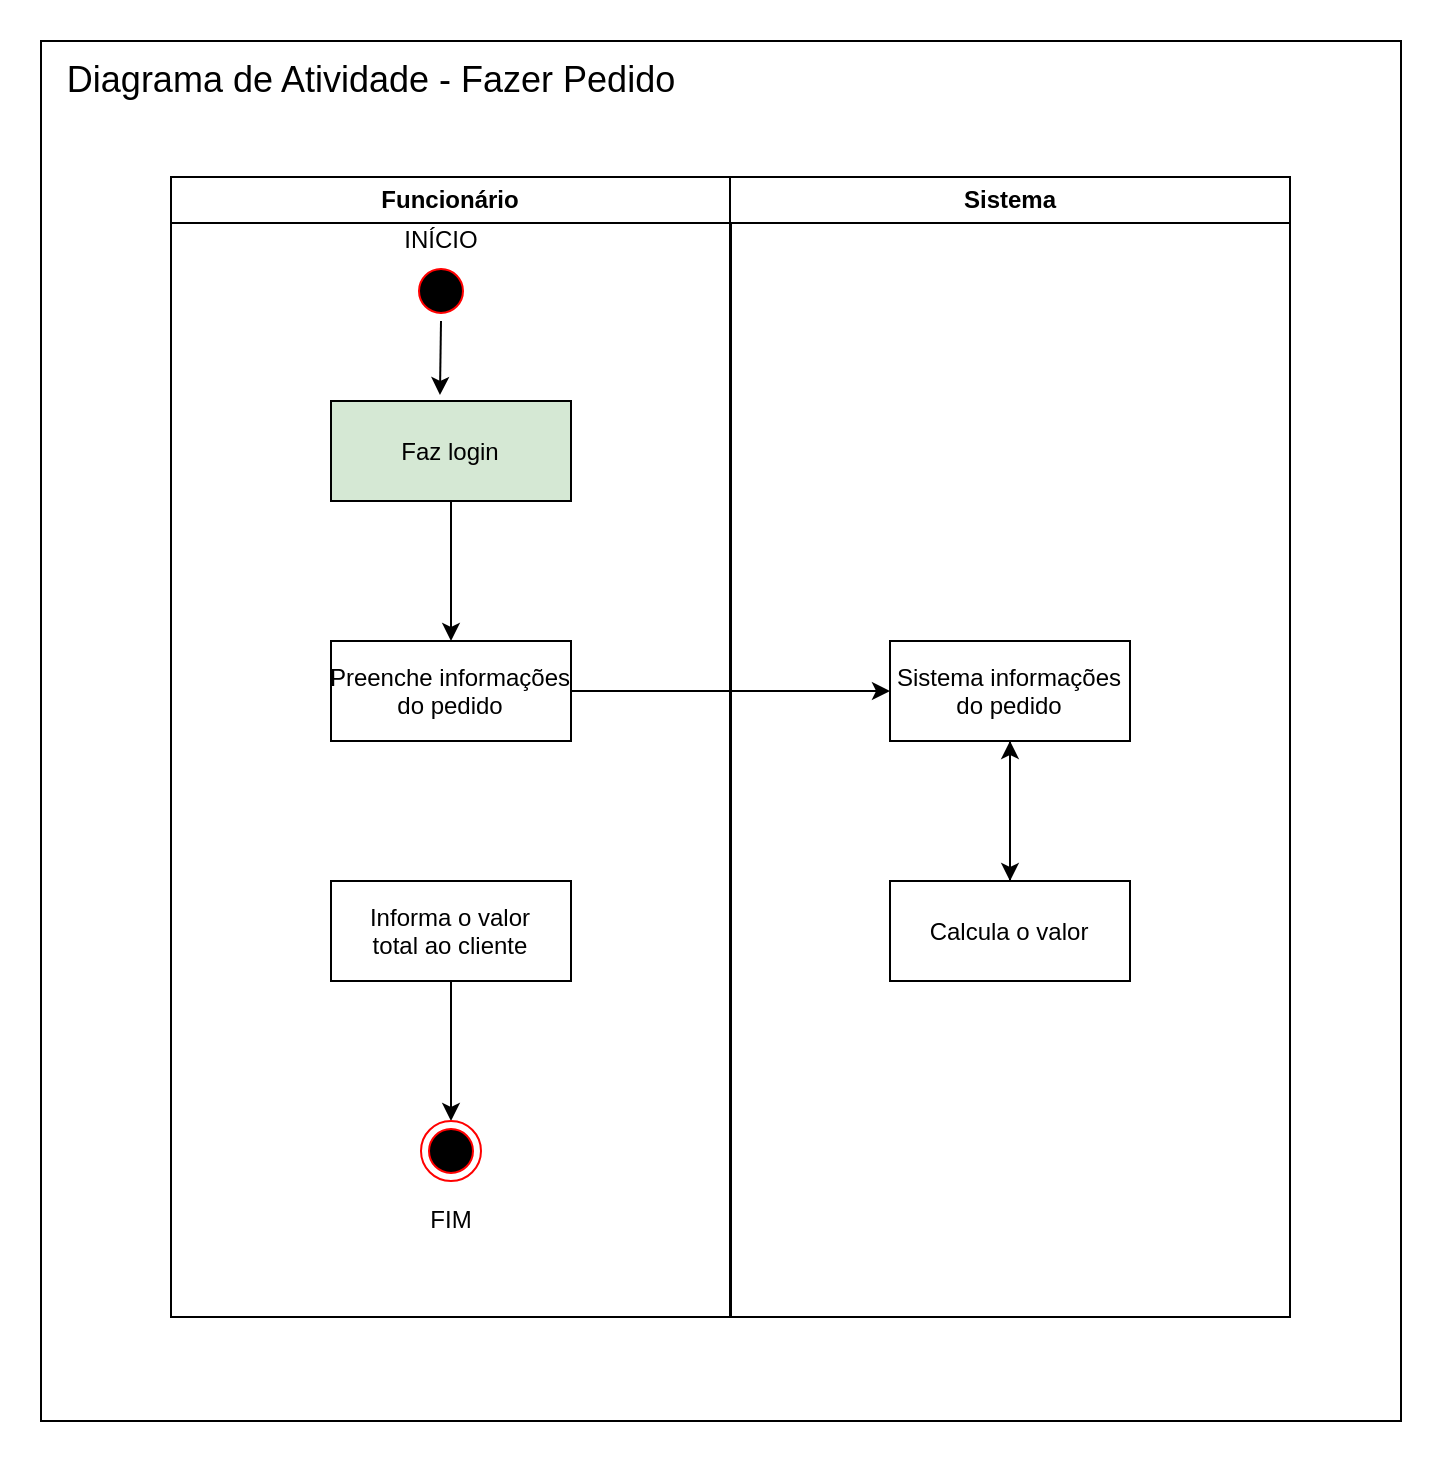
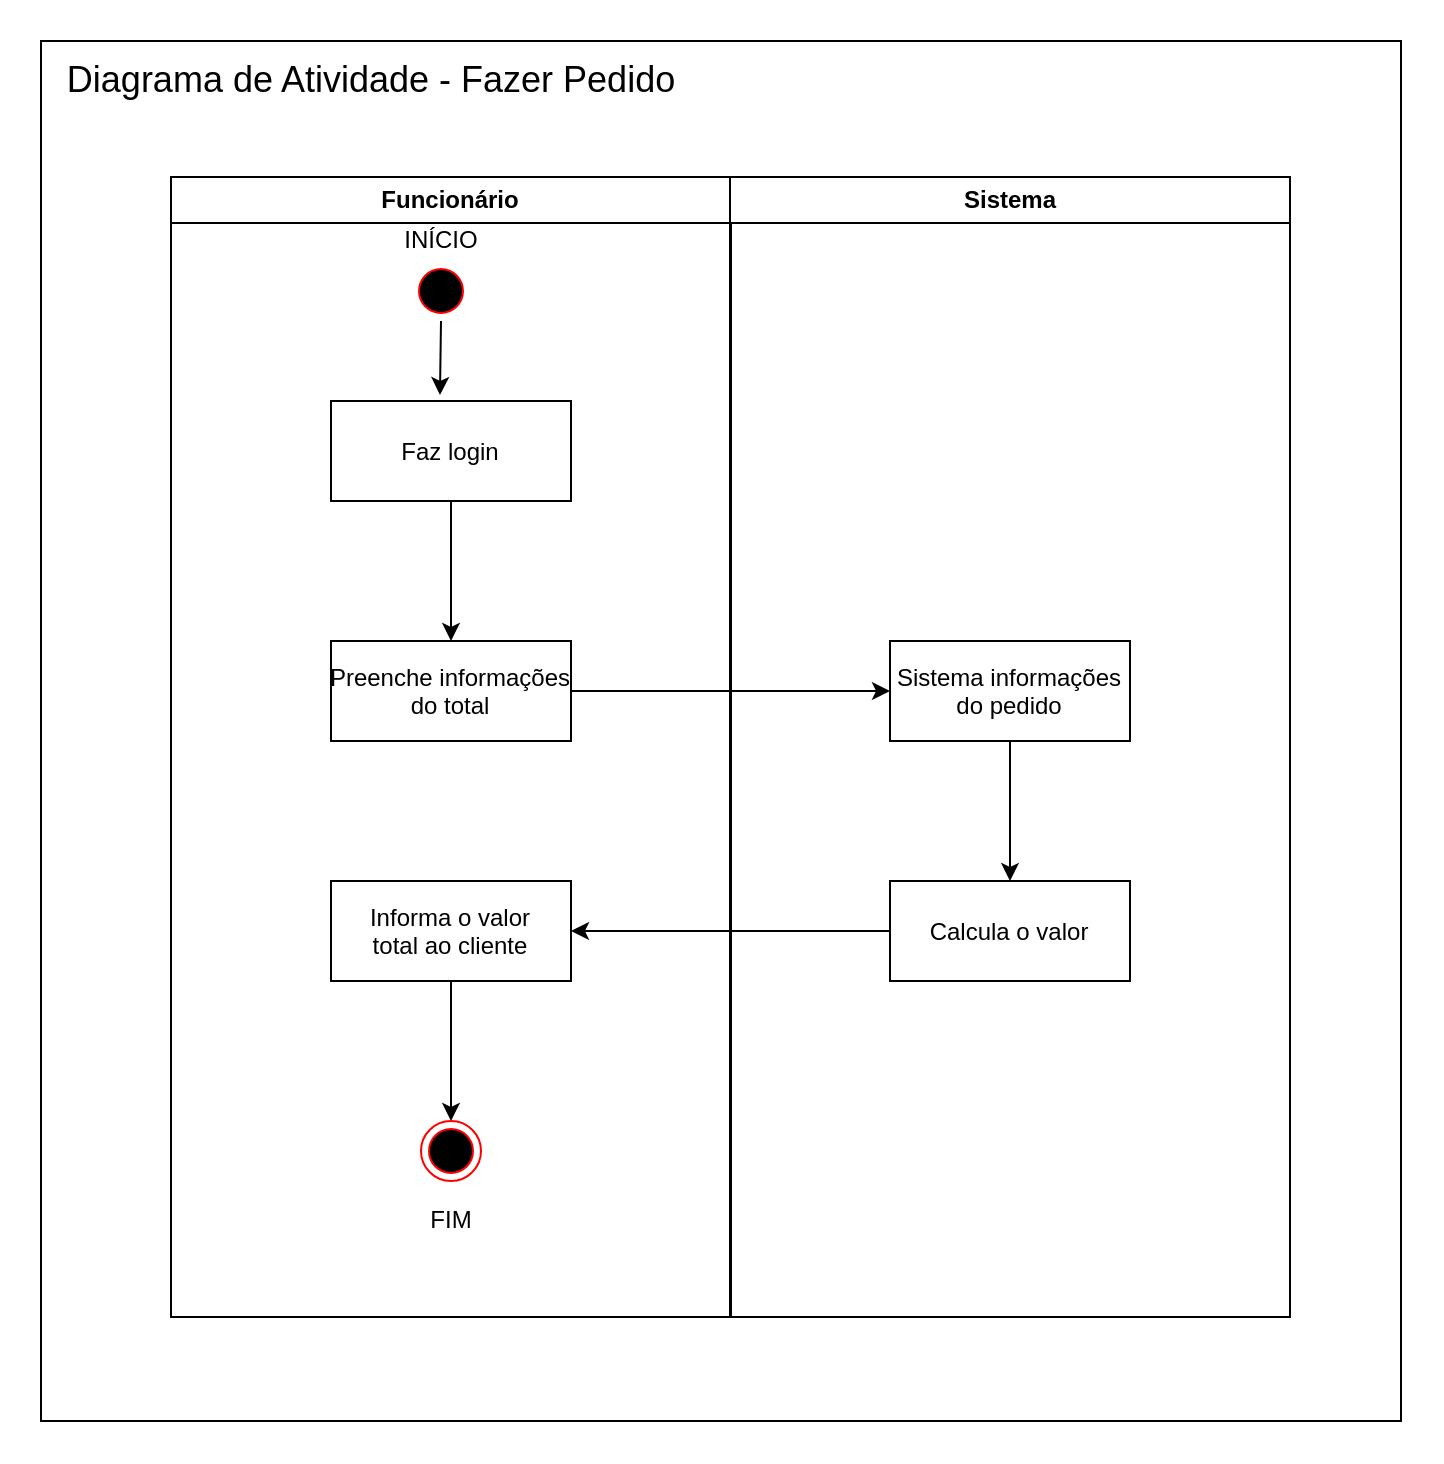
node "Faz login": fillcolor #d5e8d4 -> #ffffff
node "Preenche informações do pedido": label "Preenche informações do pedido" -> "Preenche informações do total"
edge "Calcula o valor" -> "Sistema informações do pedido": now "Calcula o valor" -> "Informa o valor total ao cliente"
